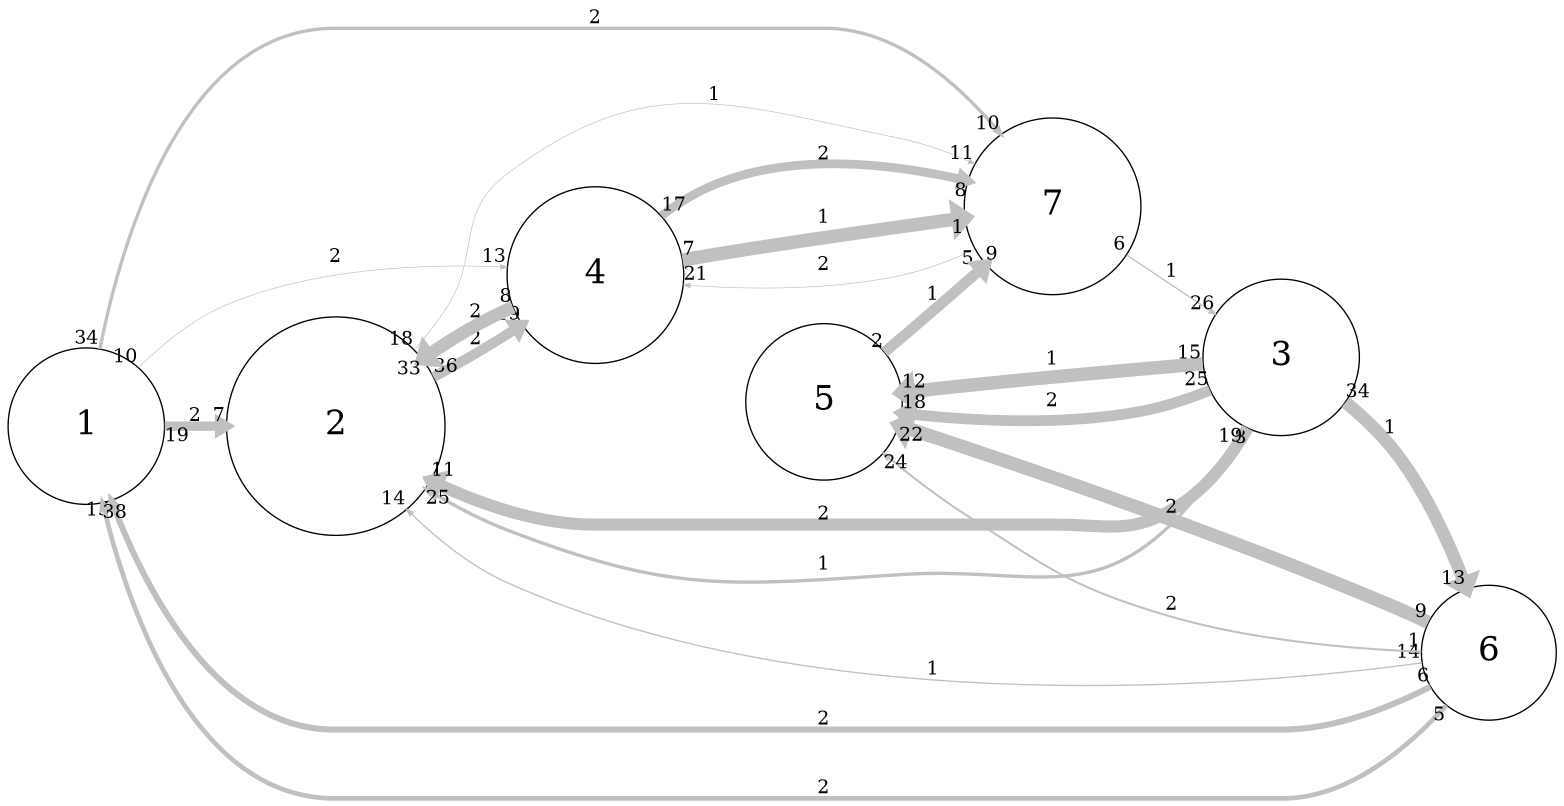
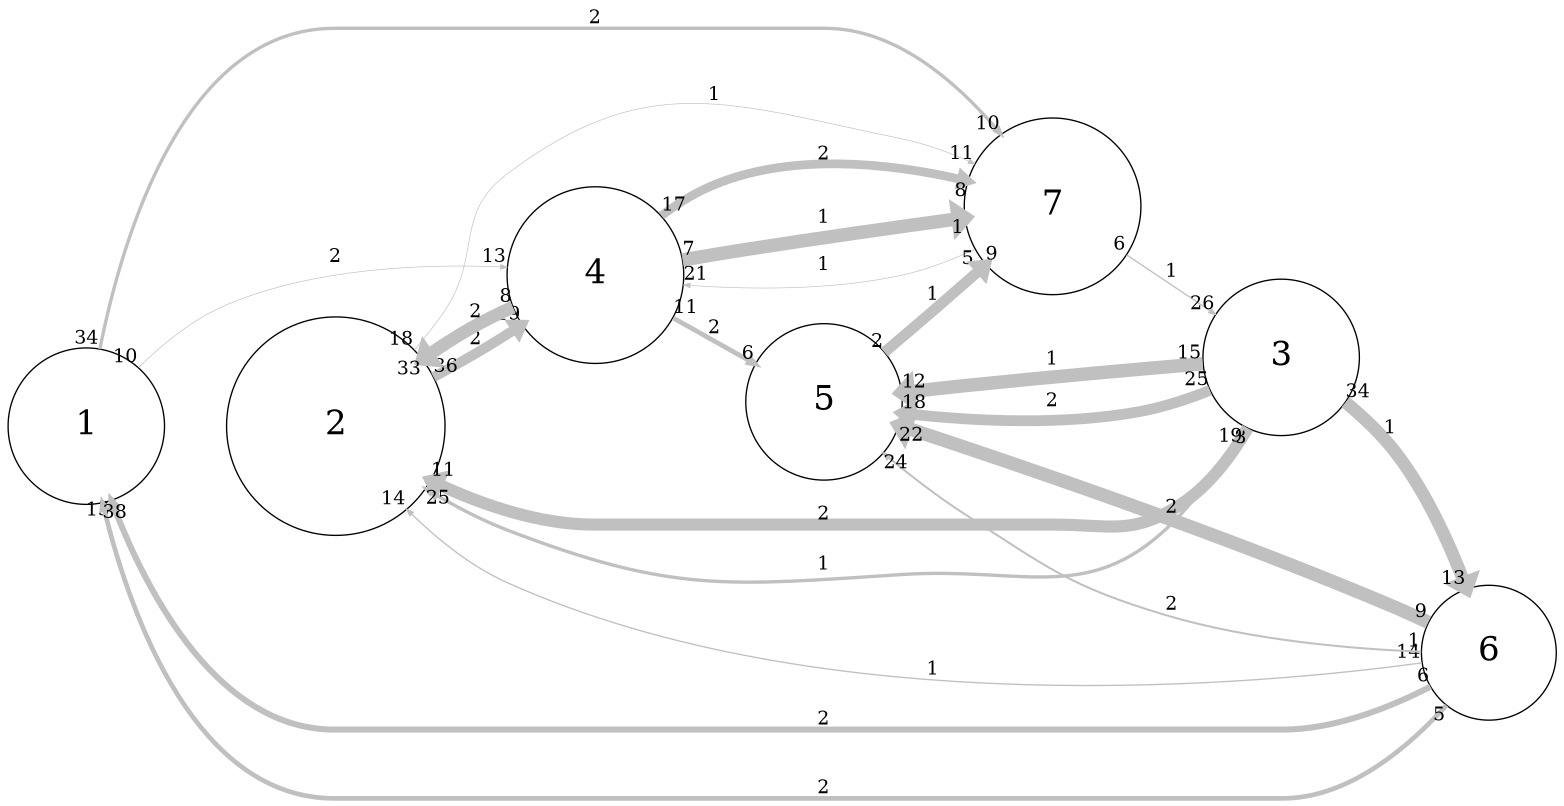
edge "7" -> "4": label "2" -> "1"
edge "4" -> "5": added, label "2"
edge "1" -> "2": removed, label "2"
